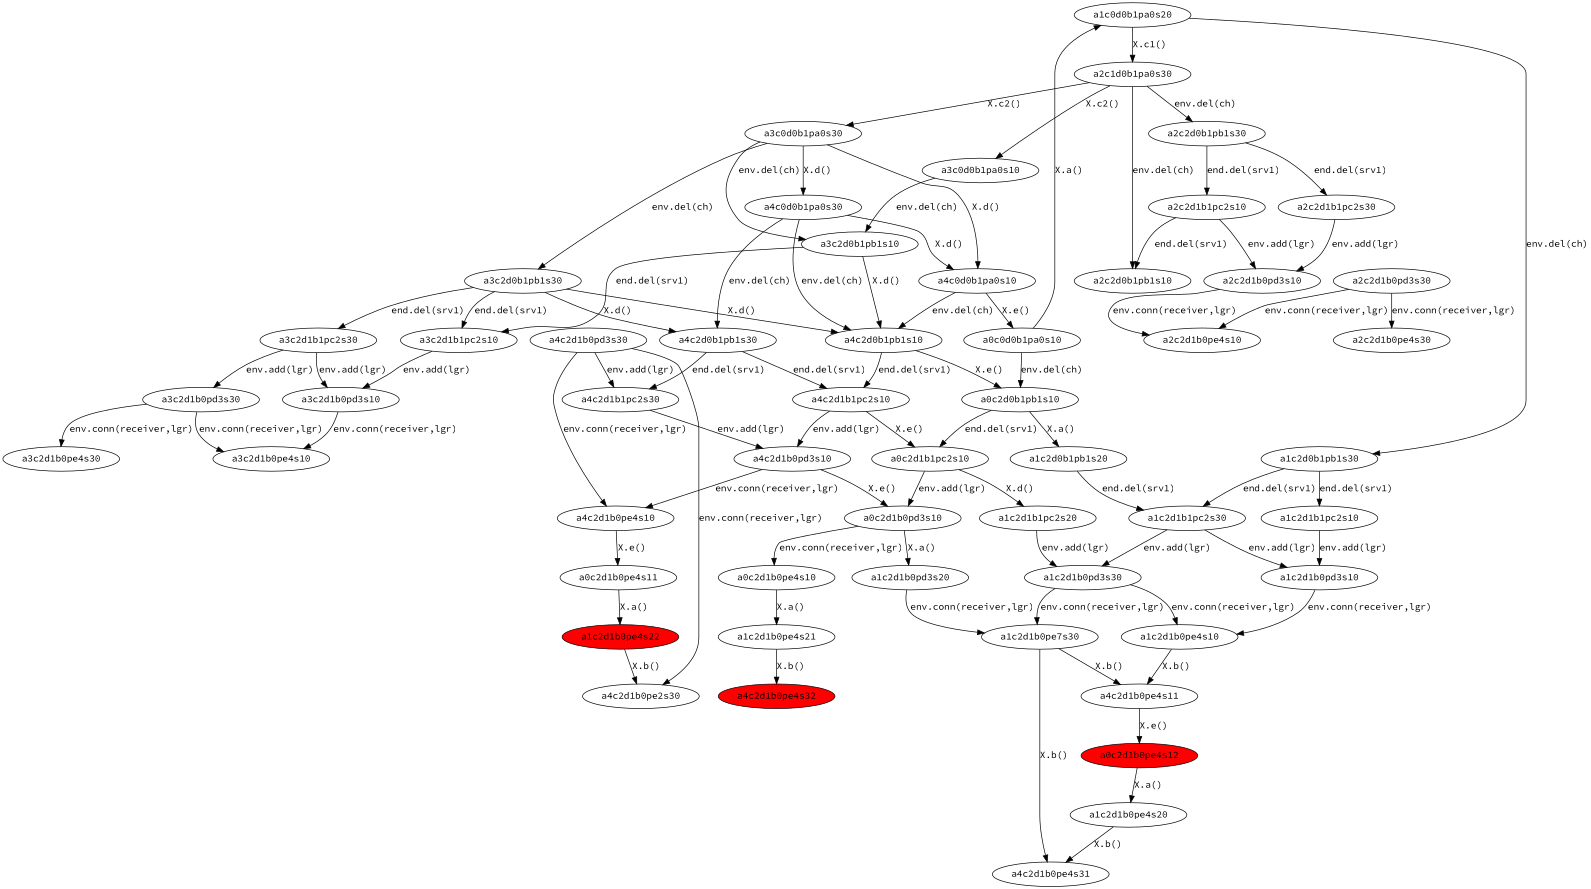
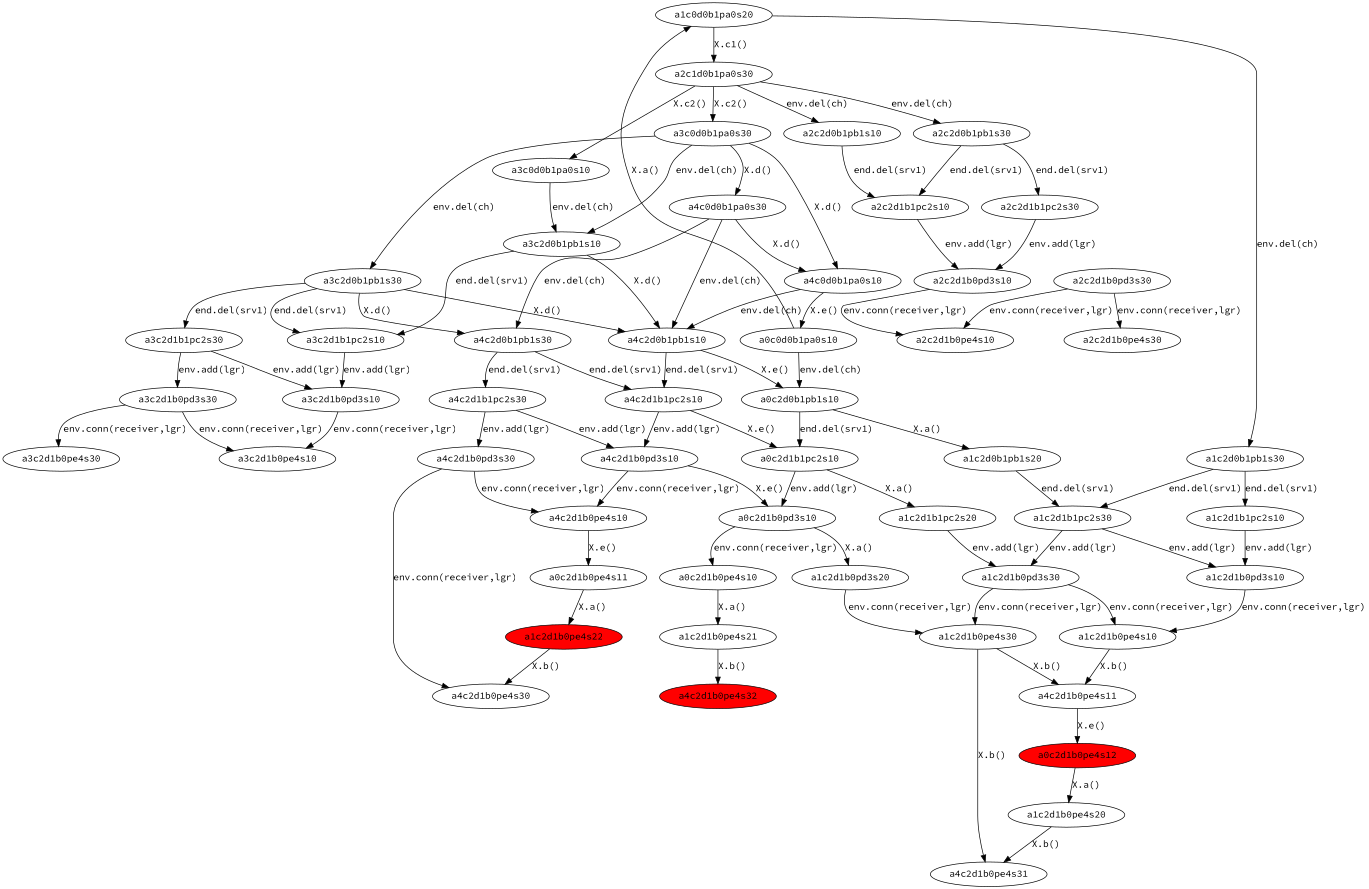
edge "a2c2d1b1pc2s10" -> "a2c2d0b1pb1s10": reversed
edge "a4c2d1b0pd3s30" -> "a4c2d1b1pc2s30": reversed
edge "a0c2d1b1pc2s10" -> "a1c2d1b1pc2s20": label "X.d()" -> "X.a()"
node "a1c2d1b0pe7s30": label "a1c2d1b0pe7s30" -> "a1c2d1b0pe4s30"
node "a4c2d1b0pe2s30": label "a4c2d1b0pe2s30" -> "a4c2d1b0pe4s30"
